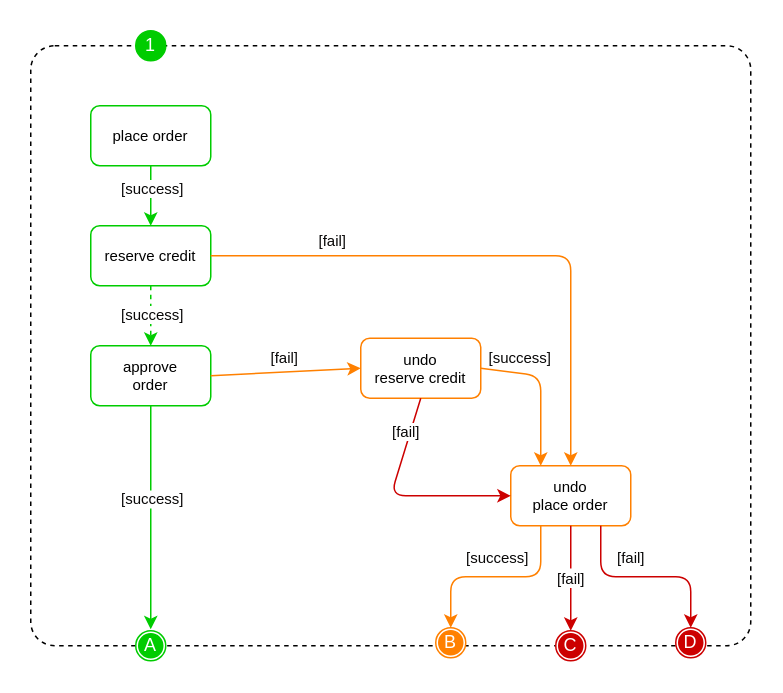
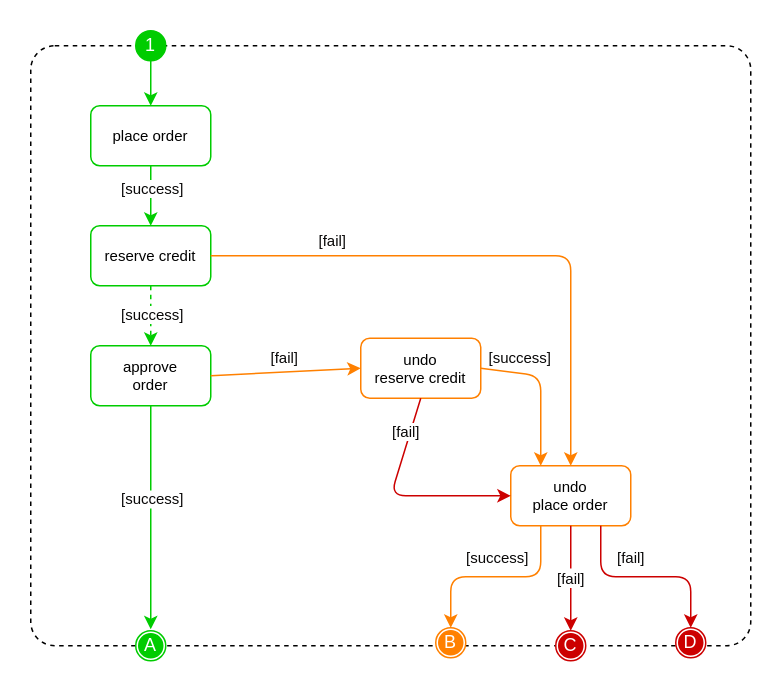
edge "1" -> "place order": added
